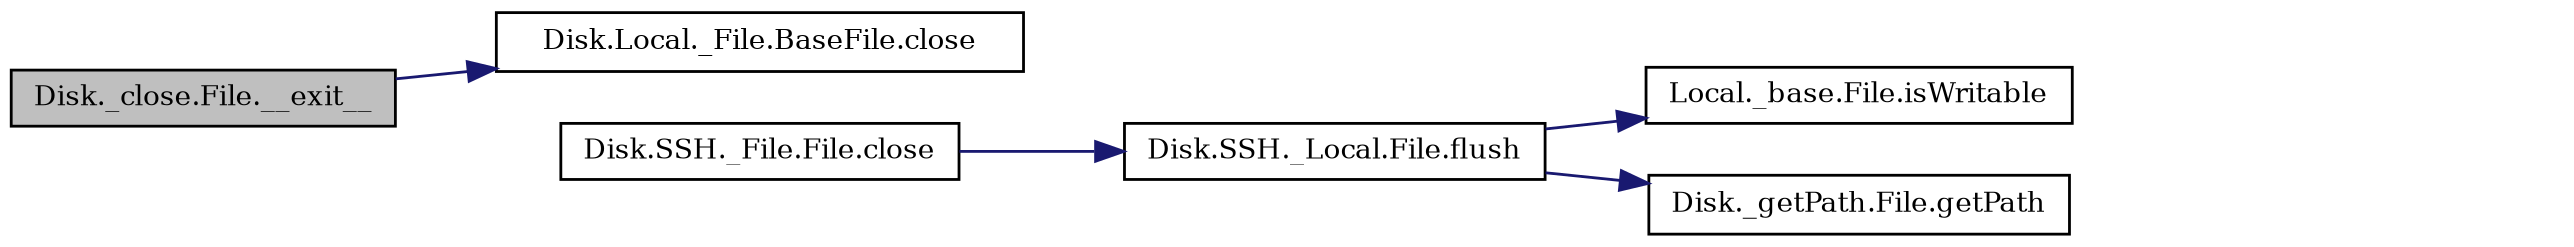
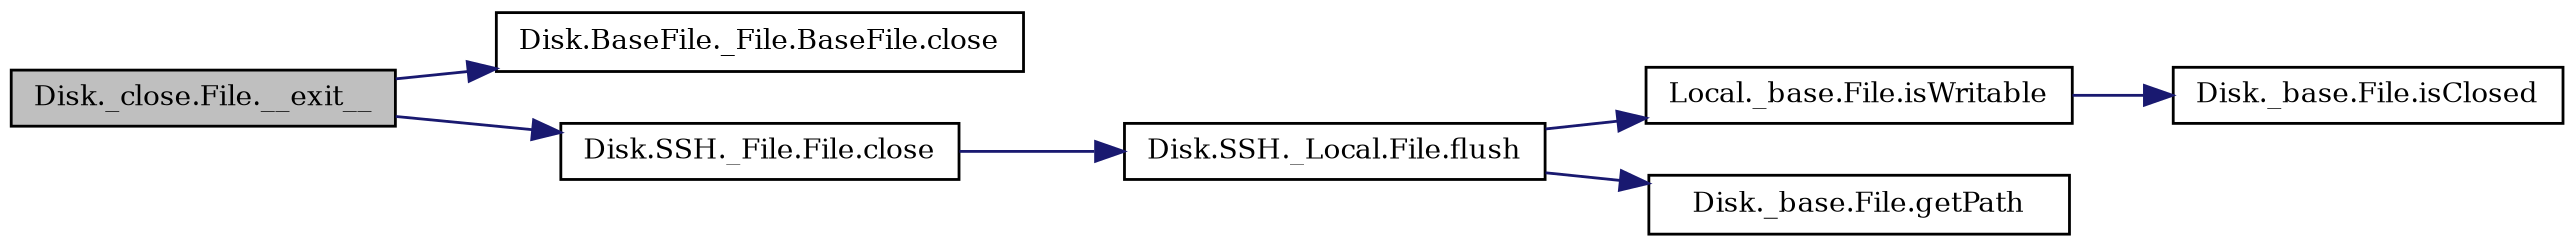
node "Disk.Local._File.BaseFile.close": label "Disk.Local._File.BaseFile.close" -> "Disk.BaseFile._File.BaseFile.close"
node "Disk._base.File.isClosed": added
edge "Disk._close.File.__exit__" -> "Disk.SSH._File.File.close": added
node "Disk._getPath.File.getPath": label "Disk._getPath.File.getPath" -> "Disk._base.File.getPath"
